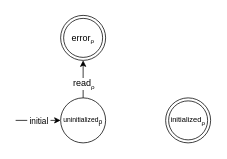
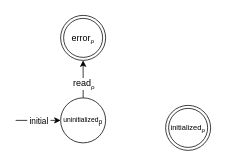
node "initializedρ": moved (188, 120) -> (188, 128)
